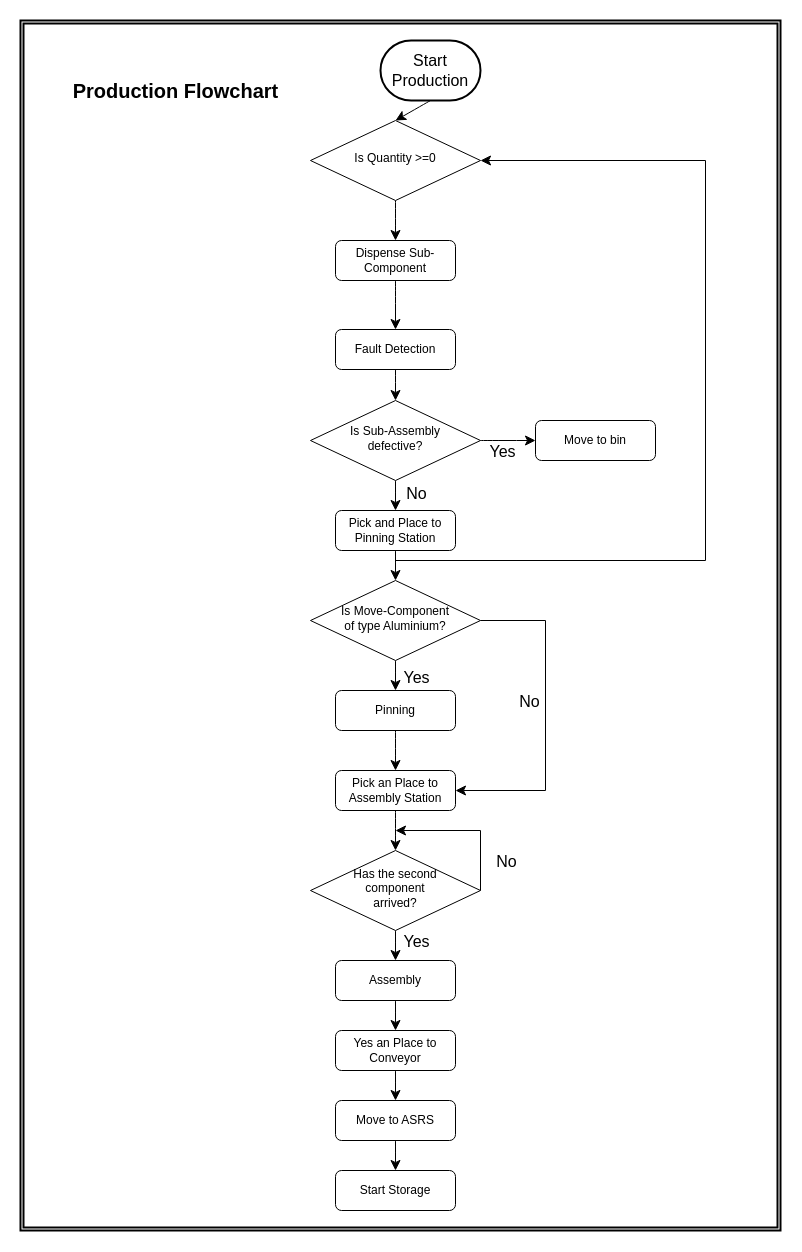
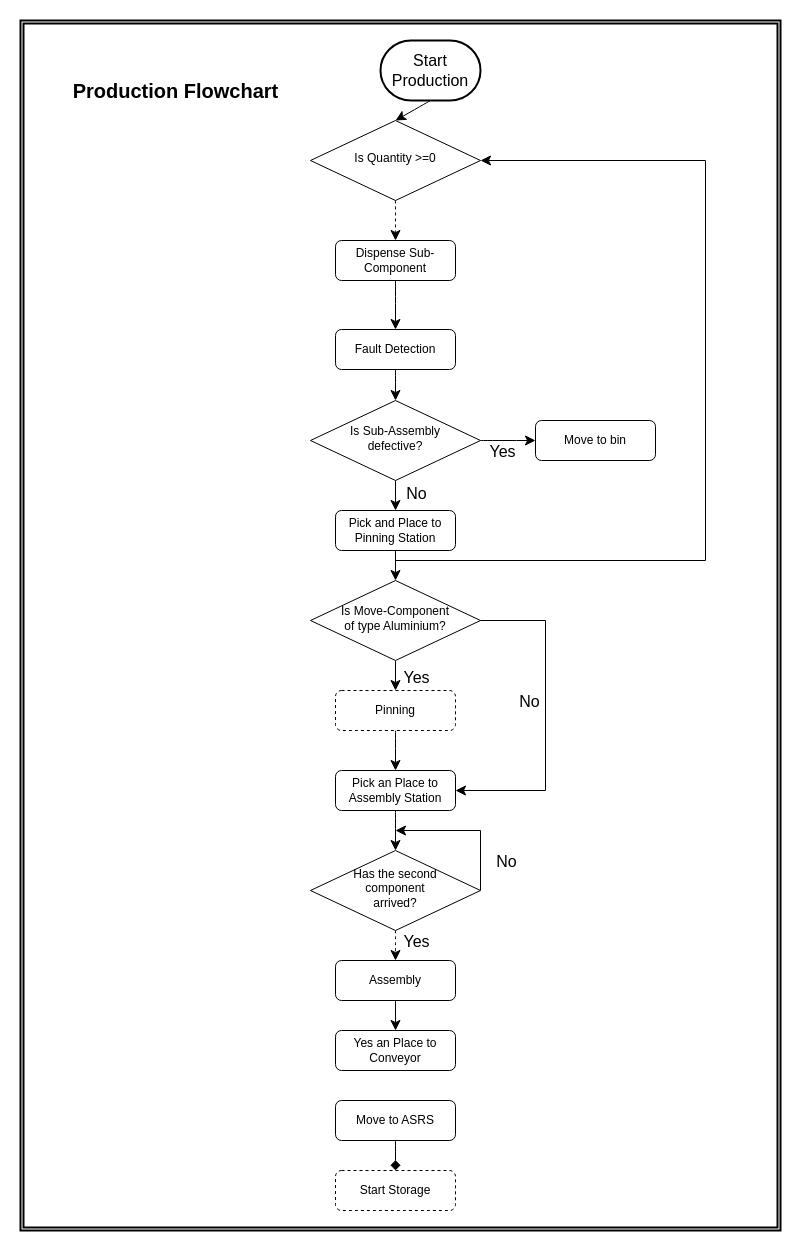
edge "Is Quantity >=0" -> "Dispense Sub-Component": style solid -> dashed
node "Pinning": style solid -> dashed
edge "Has the second component arrived?" -> "Assembly": style solid -> dashed
edge "Yes an Place to Conveyor" -> "Move to ASRS": removed
edge "Move to ASRS" -> "Start Storage": arrowhead classic -> diamond
node "Start Storage": style solid -> dashed
